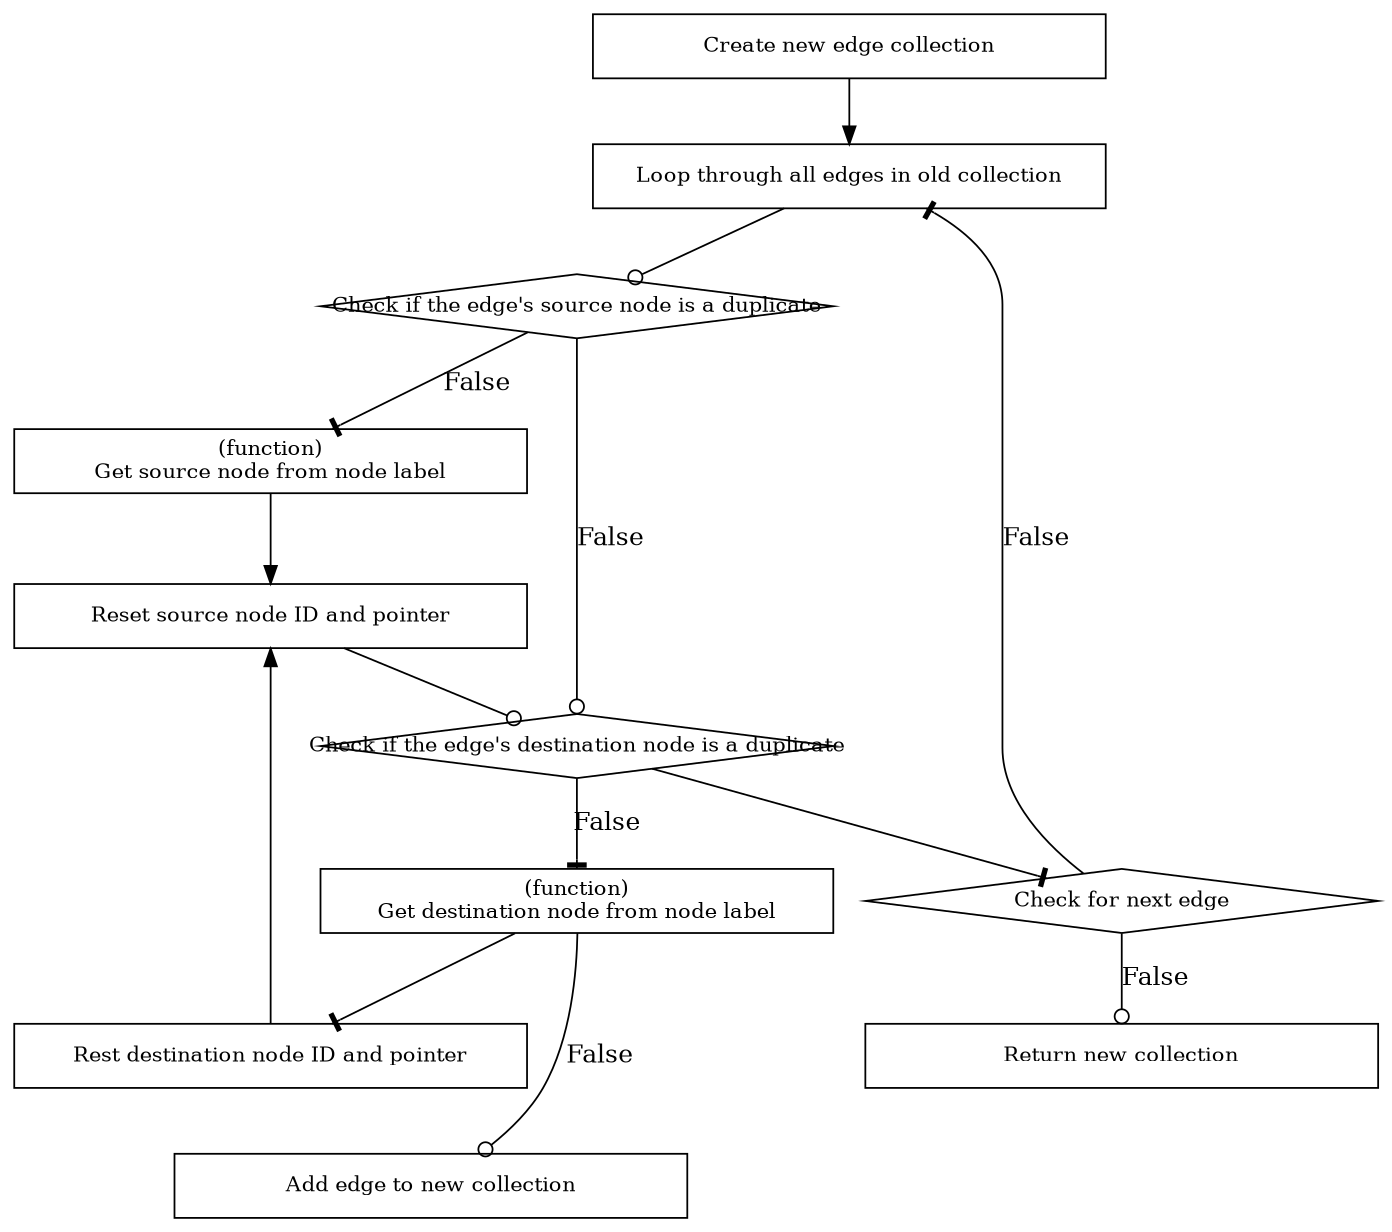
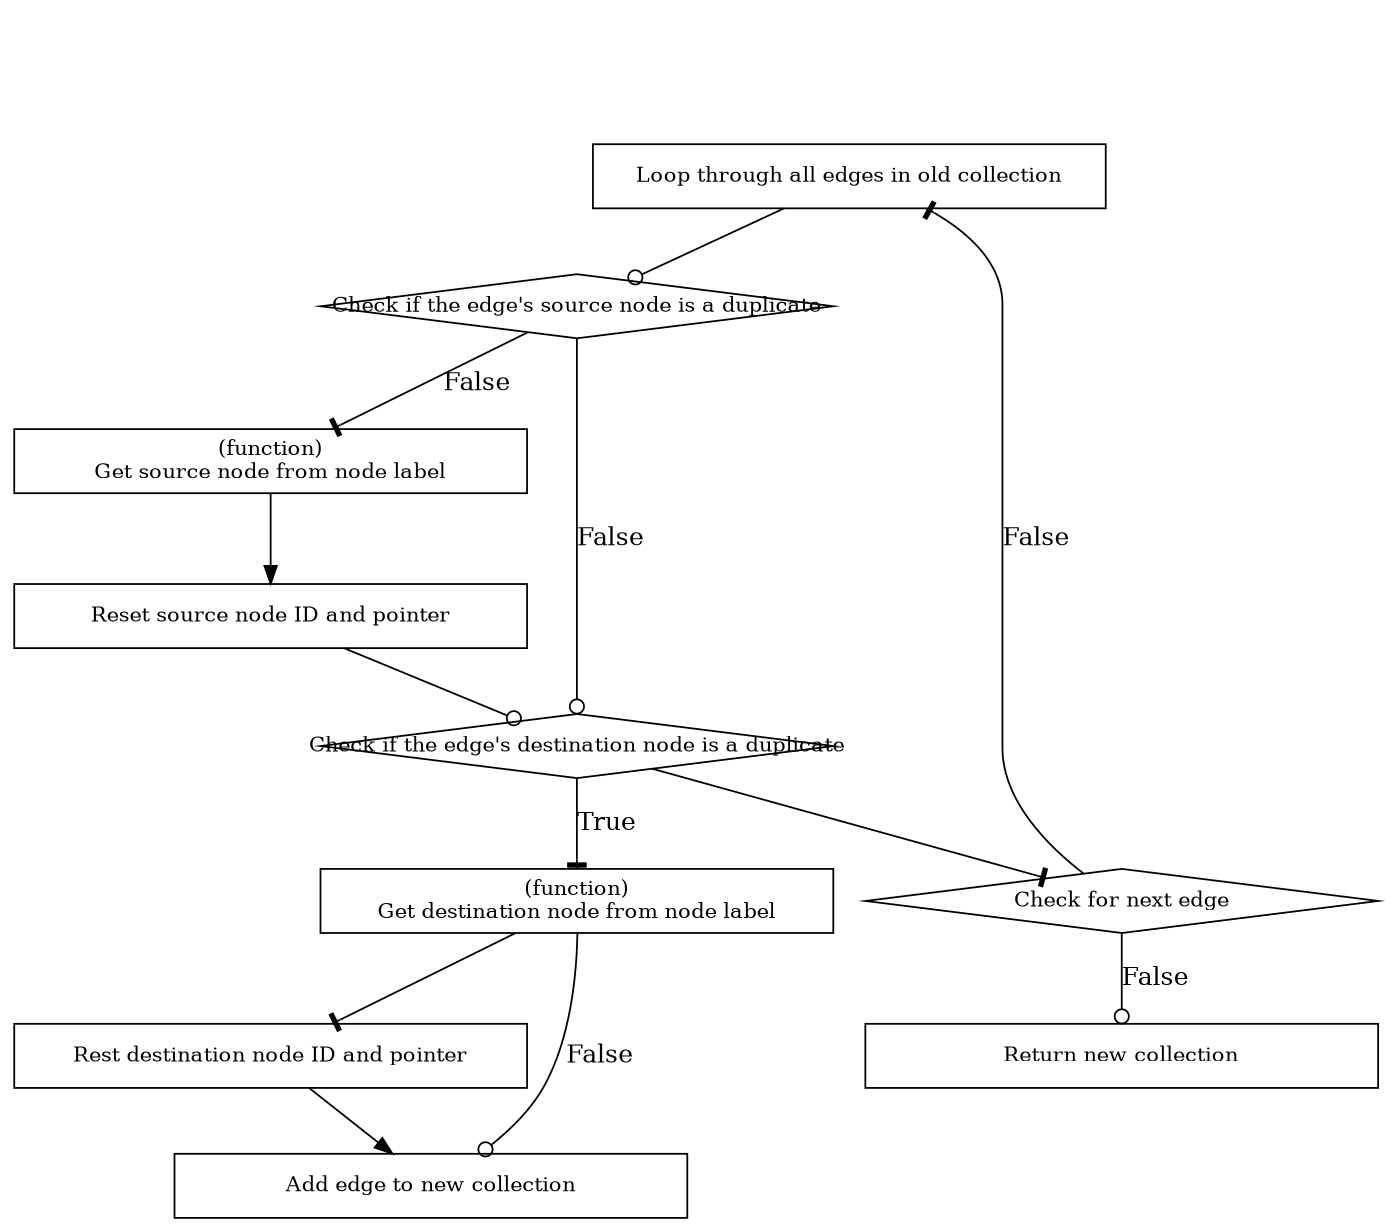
node "Create new edge collection": removed
edge "Check if the edge's destination node is a duplicate" -> "(function) Get destination node from node label": label "False" -> "True"
edge "Rest destination node ID and pointer" -> "Reset source node ID and pointer": now "Rest destination node ID and pointer" -> "Add edge to new collection"
